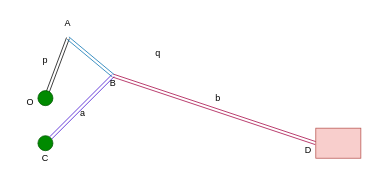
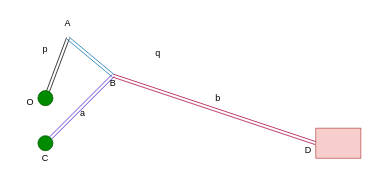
node "p": moved (45, 60) -> (45, 49)
